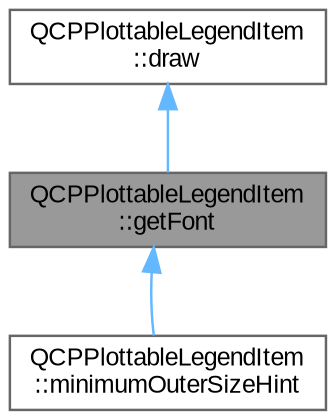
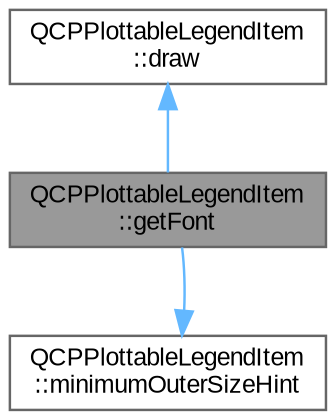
edge "QCPPlottableLegendItem ::minimumOuterSizeHint" -> "QCPPlottableLegendItem ::getFont": reversed
